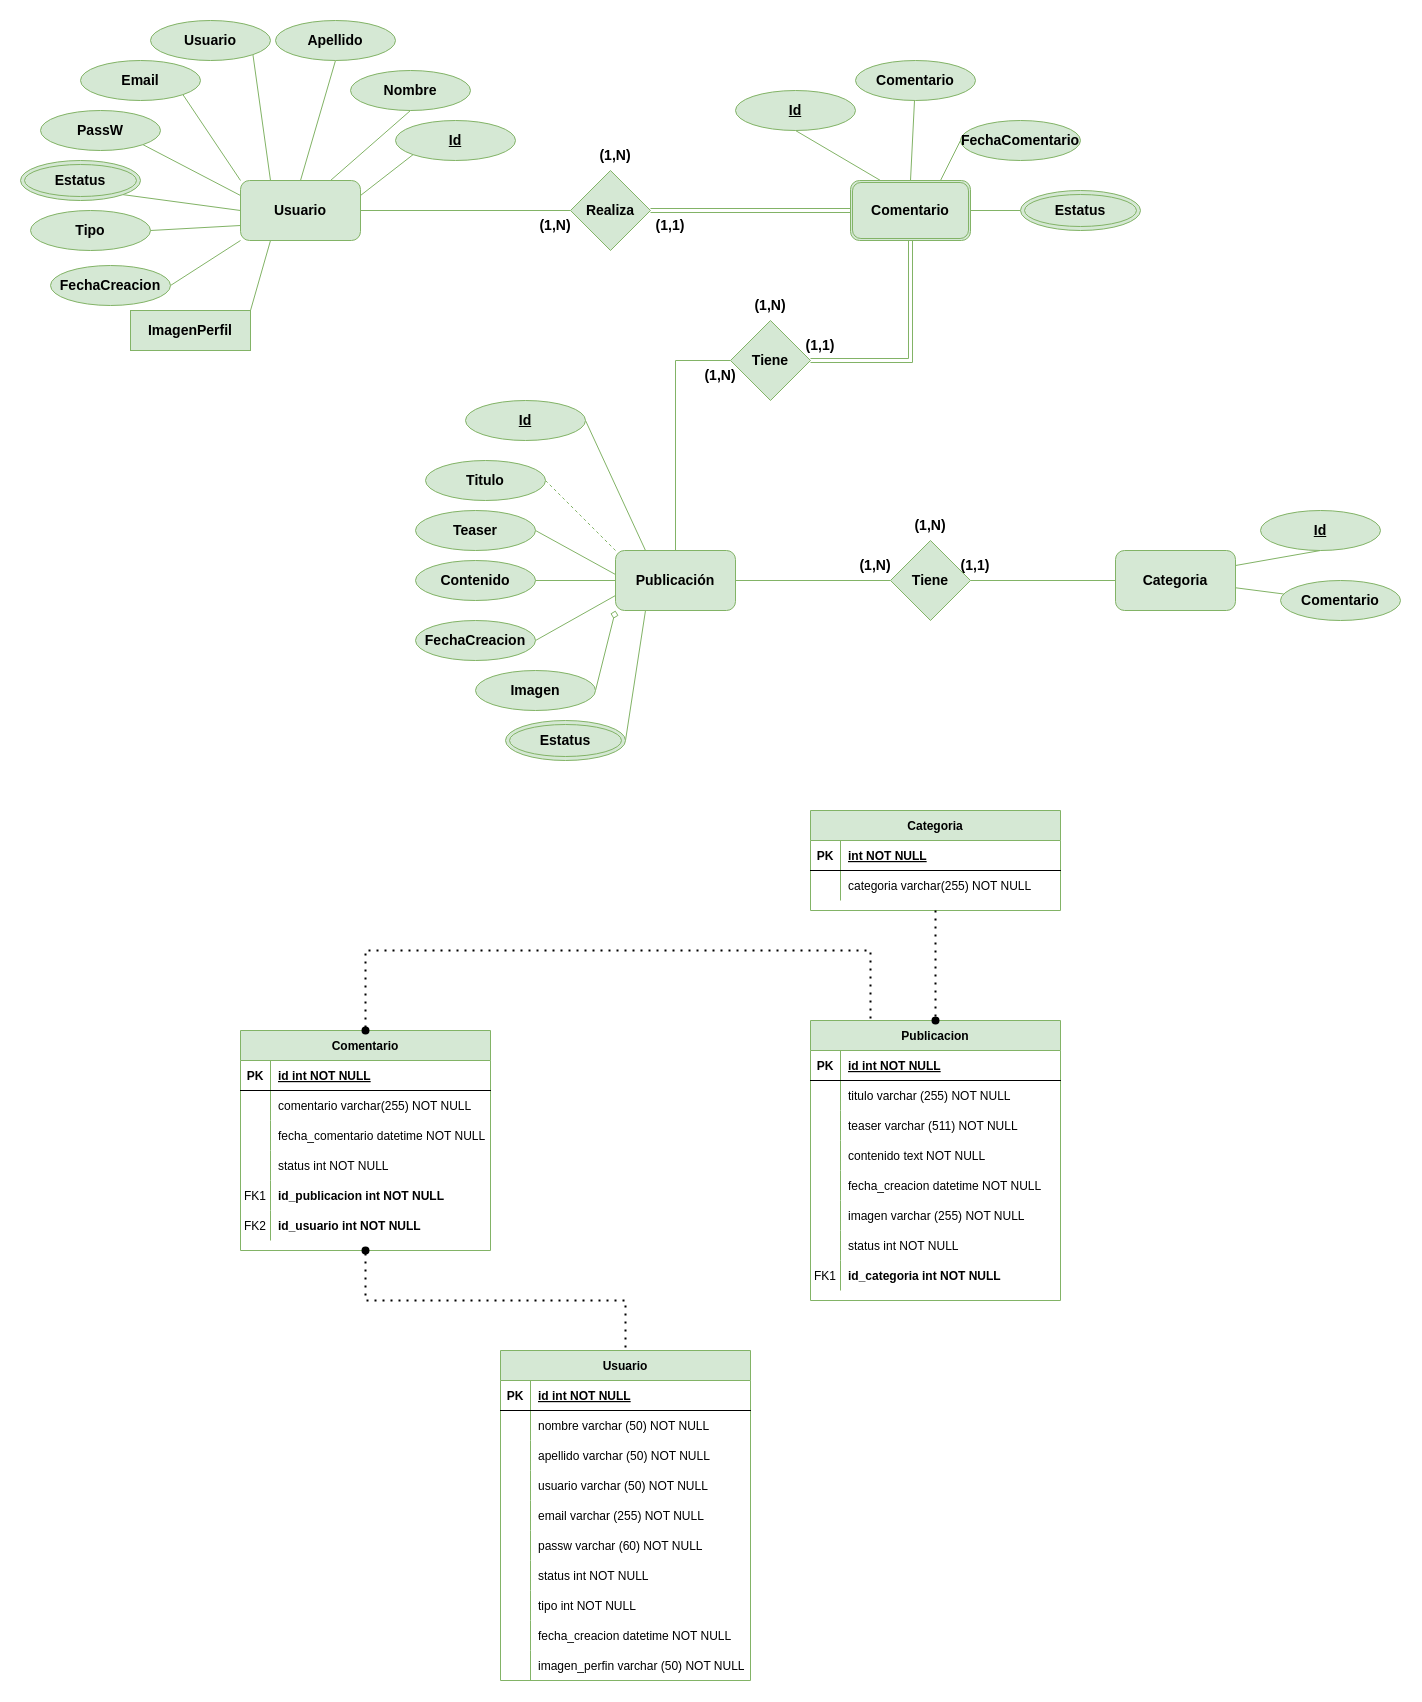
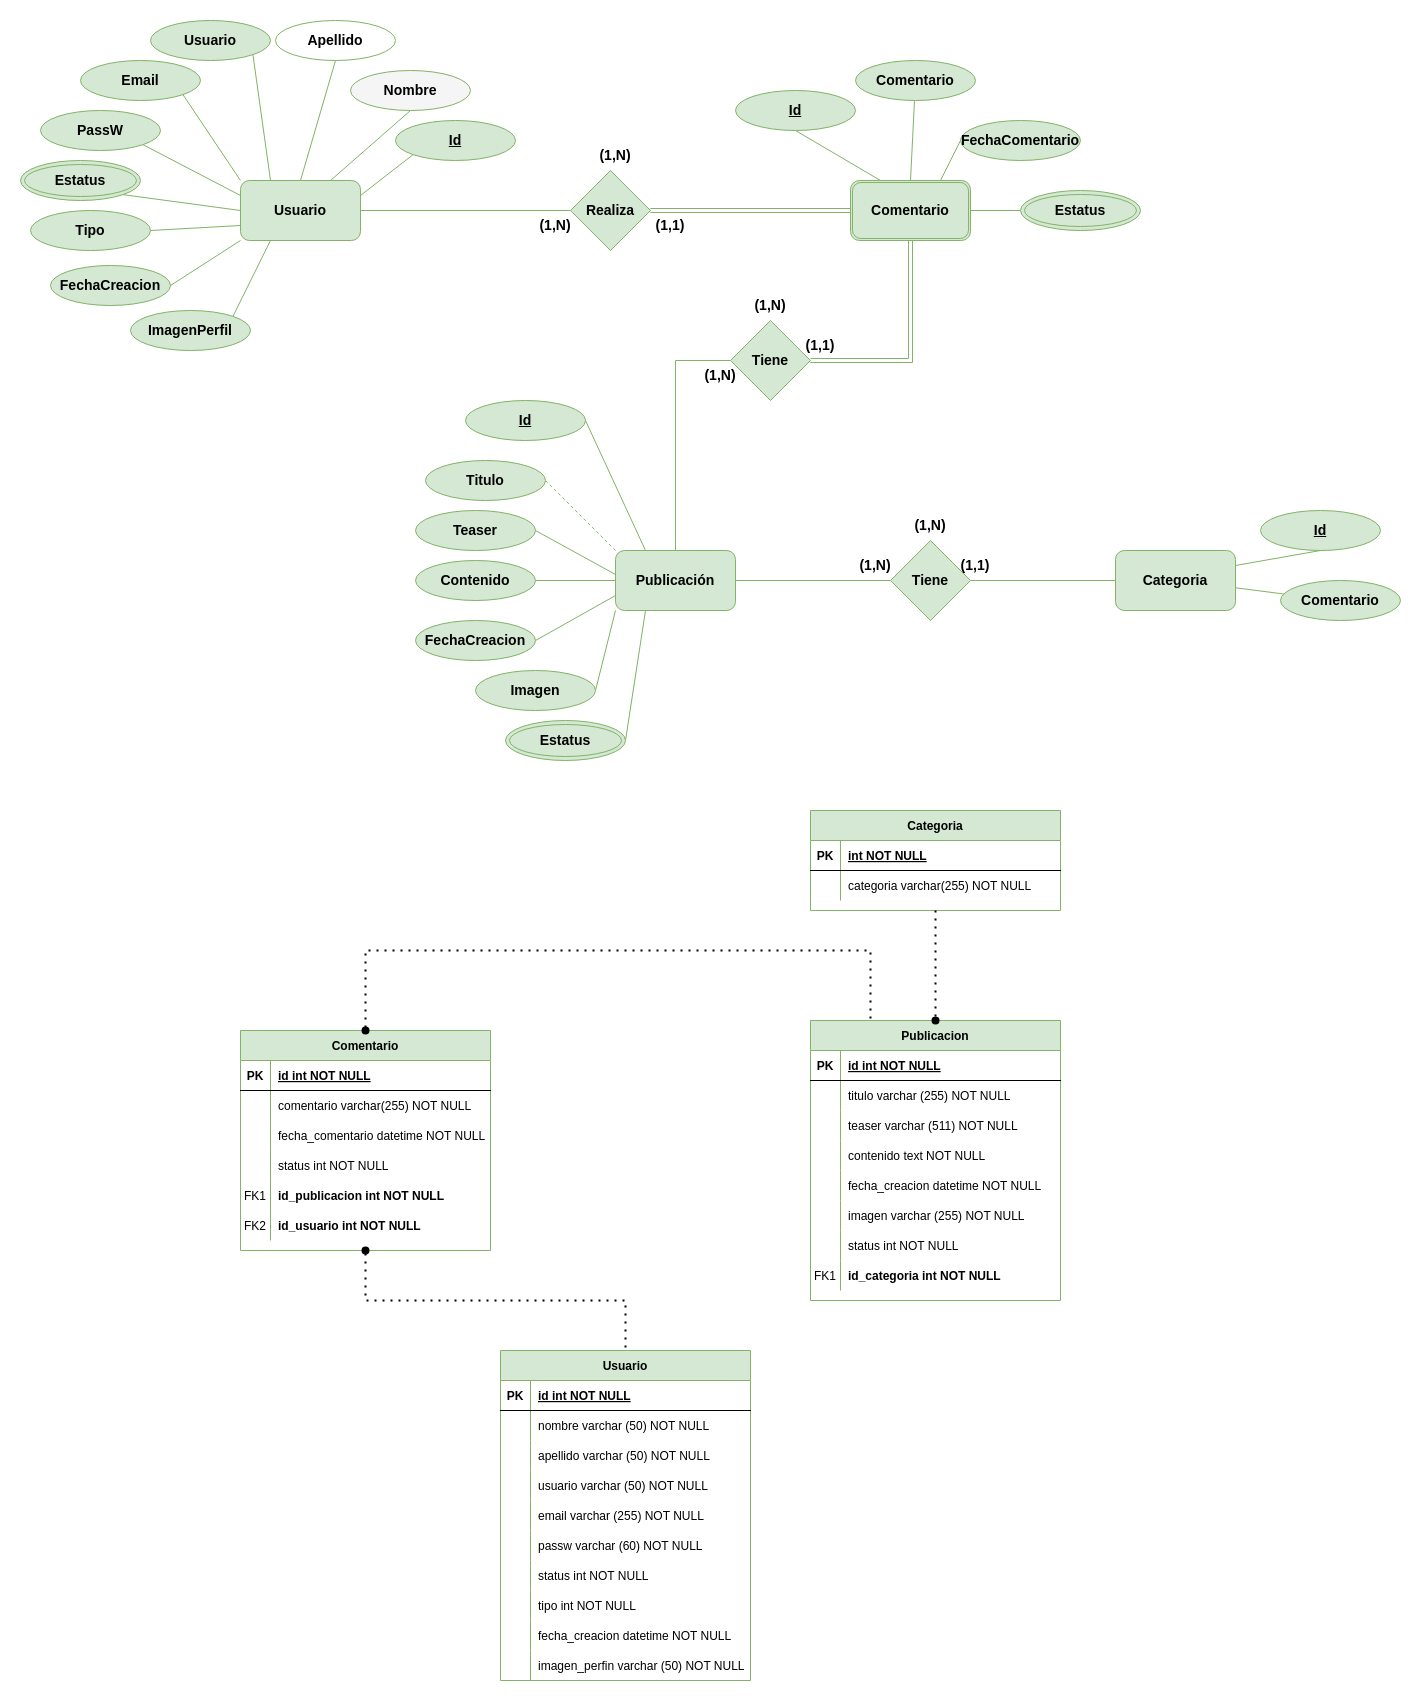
node "Apellido": fillcolor #d5e8d4 -> #ffffff
node "Nombre": fillcolor #d5e8d4 -> #f5f5f5
node "ImagenPerfil": shape rectangle -> ellipse
edge "Imagen" -> "Publicación": arrowhead diamond -> none
